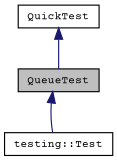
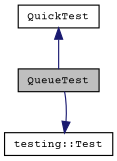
edge "testing::Test" -> "QueueTest": reversed
